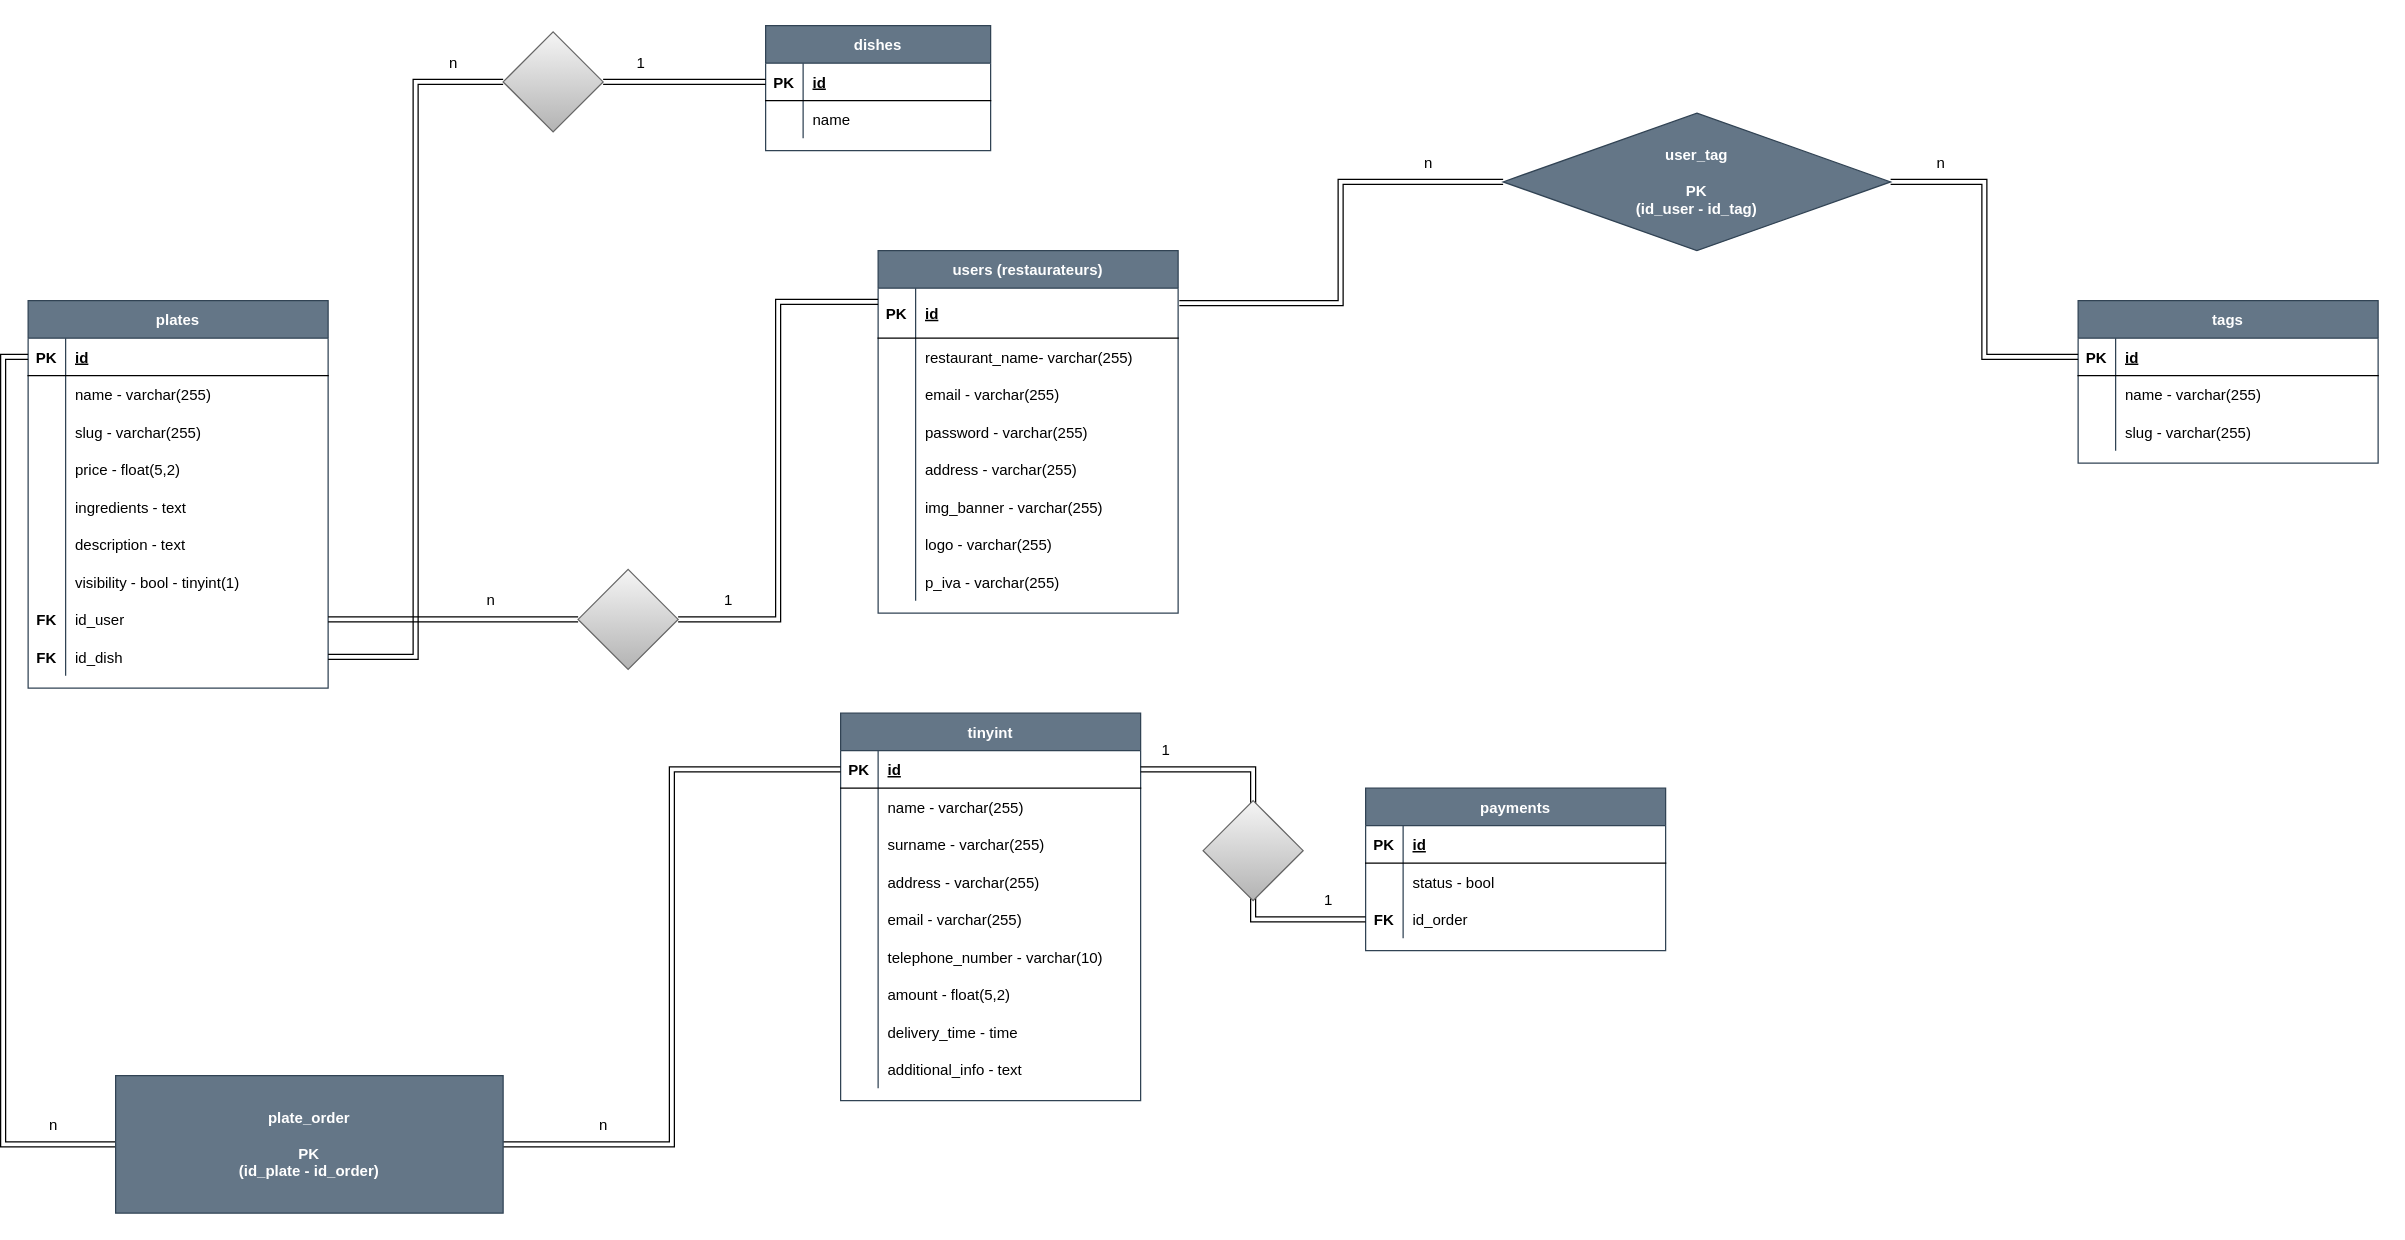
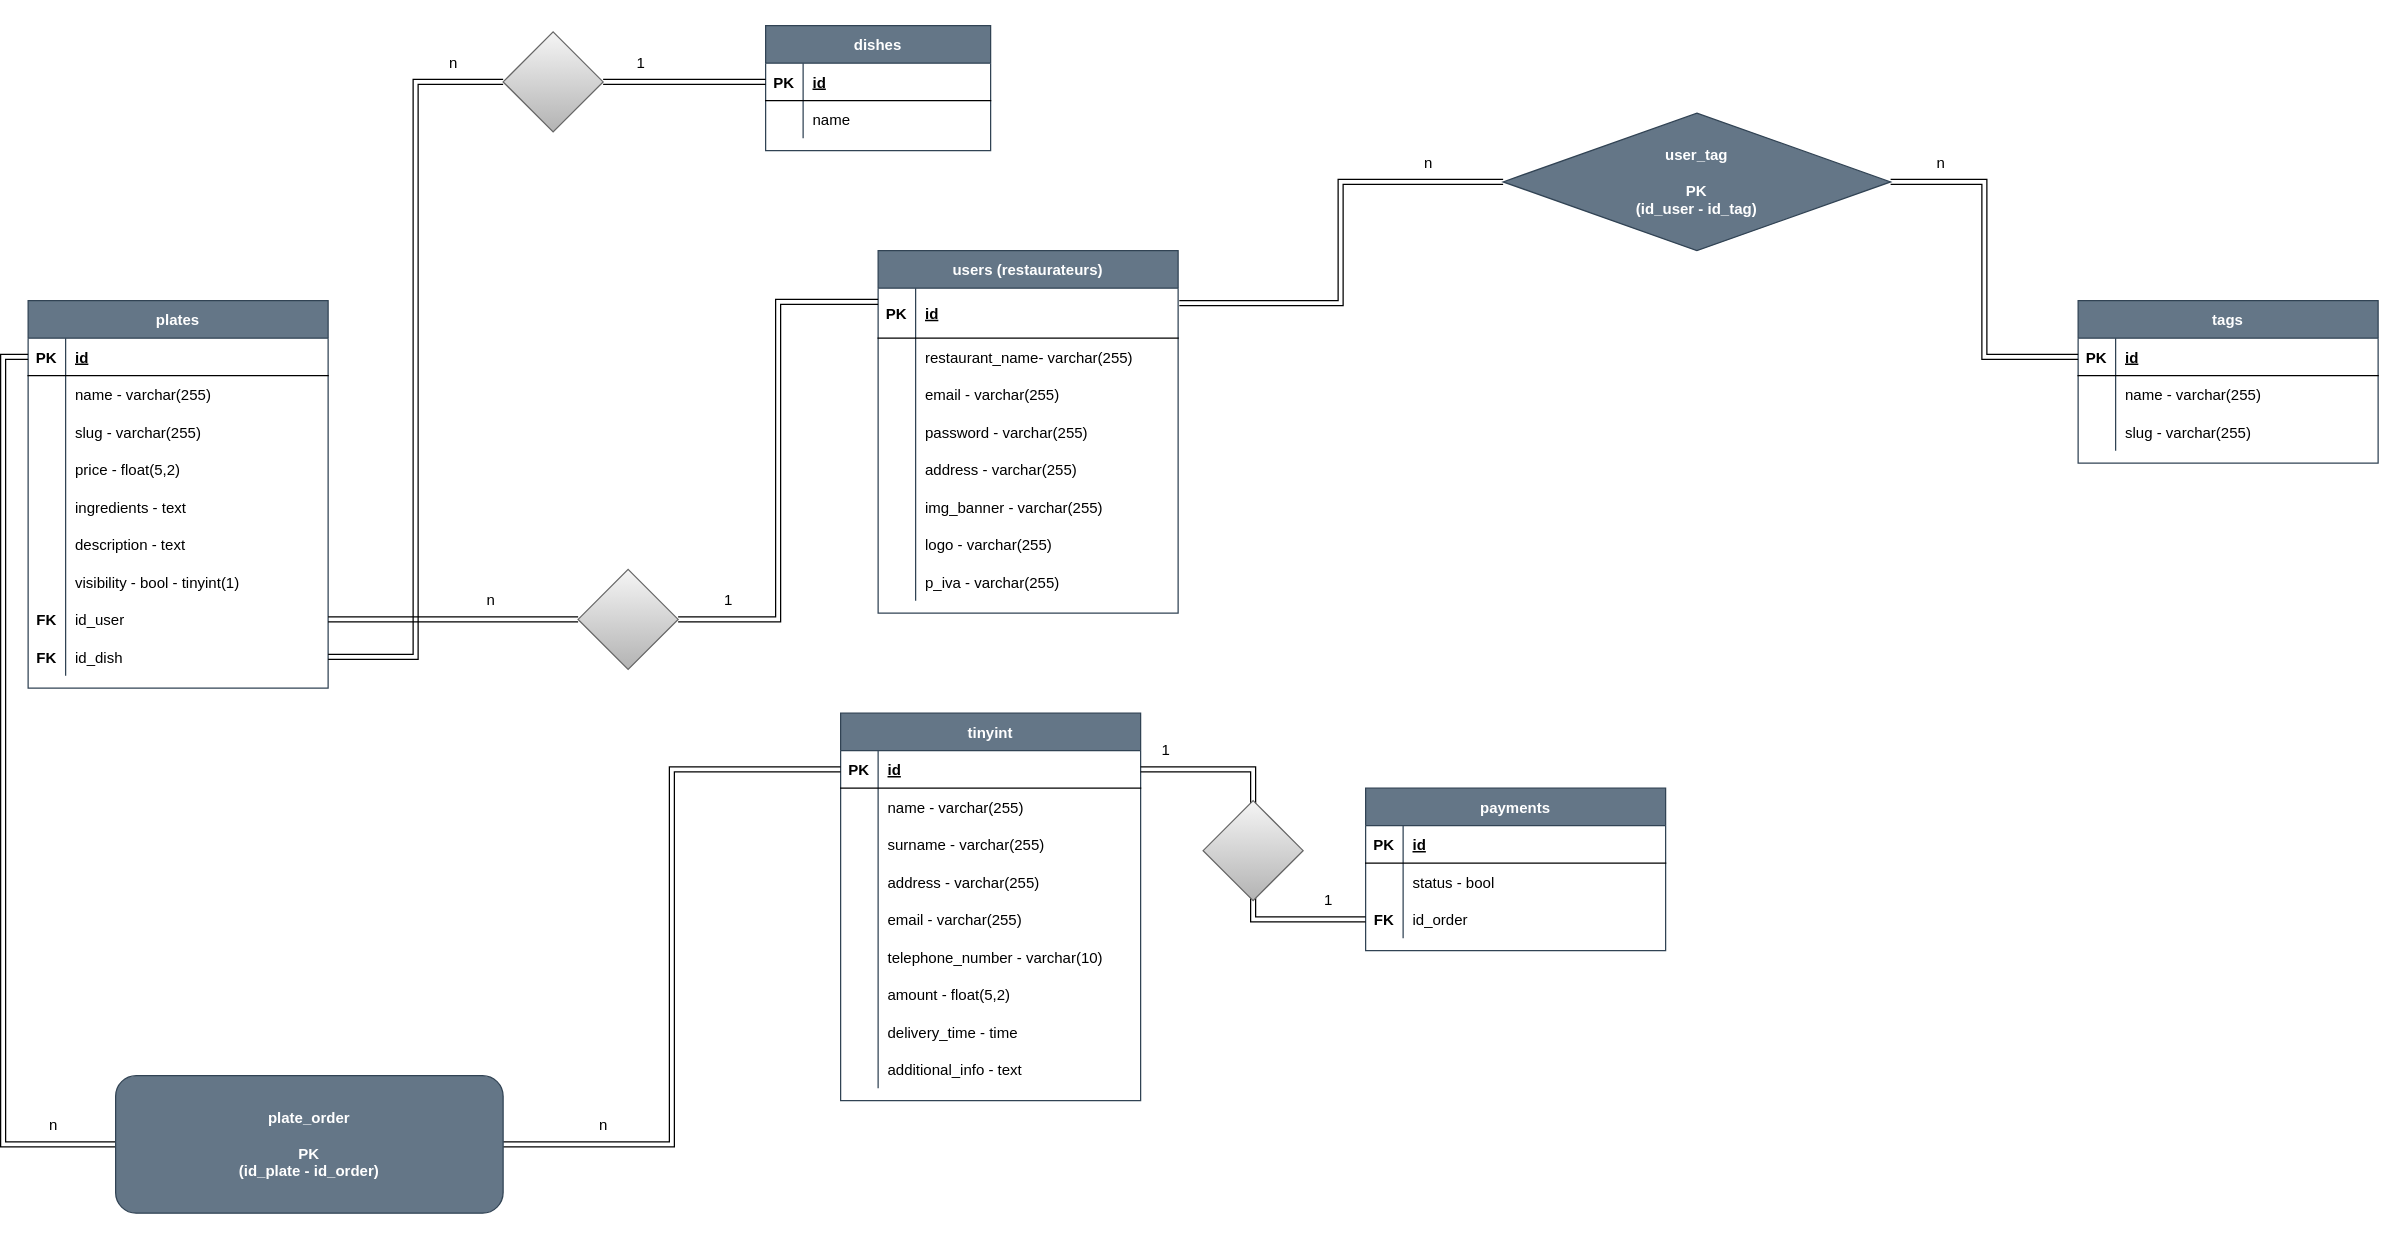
node "plate_order PK (id_plate - id_order)": shape rectangle -> rounded rectangle
